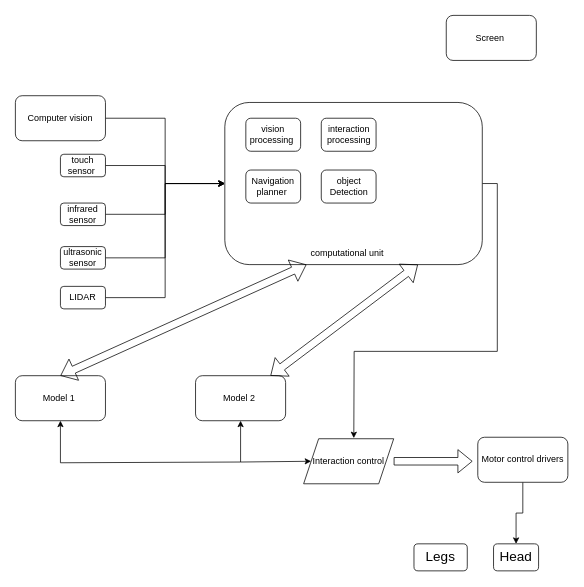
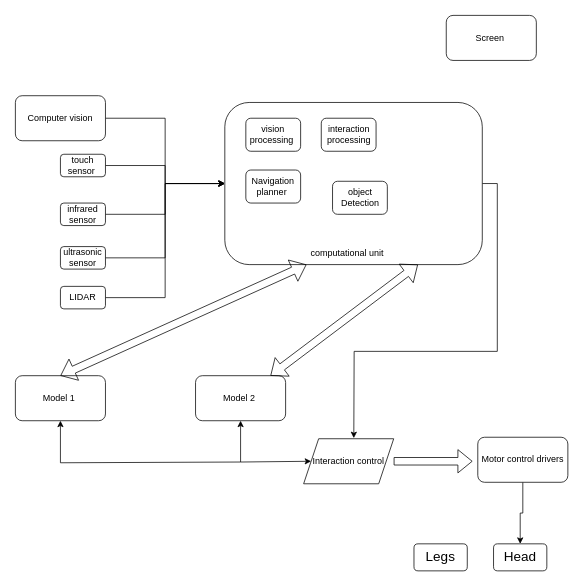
node "object Detection": moved (348, 186) -> (360, 198)
node "Head": size 45x27 -> 53x27
